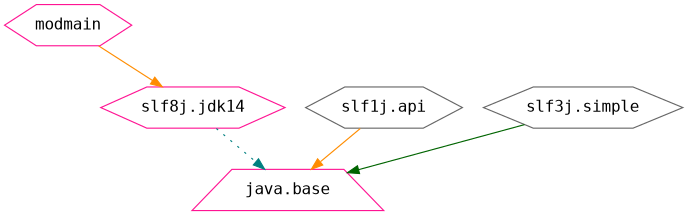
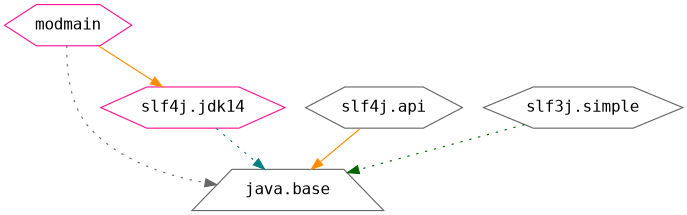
node "slf8j.jdk14": label "slf8j.jdk14" -> "slf4j.jdk14"
node "slf1j.api": label "slf1j.api" -> "slf4j.api"
edge "modmain" -> "java.base": added
edge "slf3j.simple" -> "java.base": style solid -> dotted
node "java.base": color deeppink -> gray40
